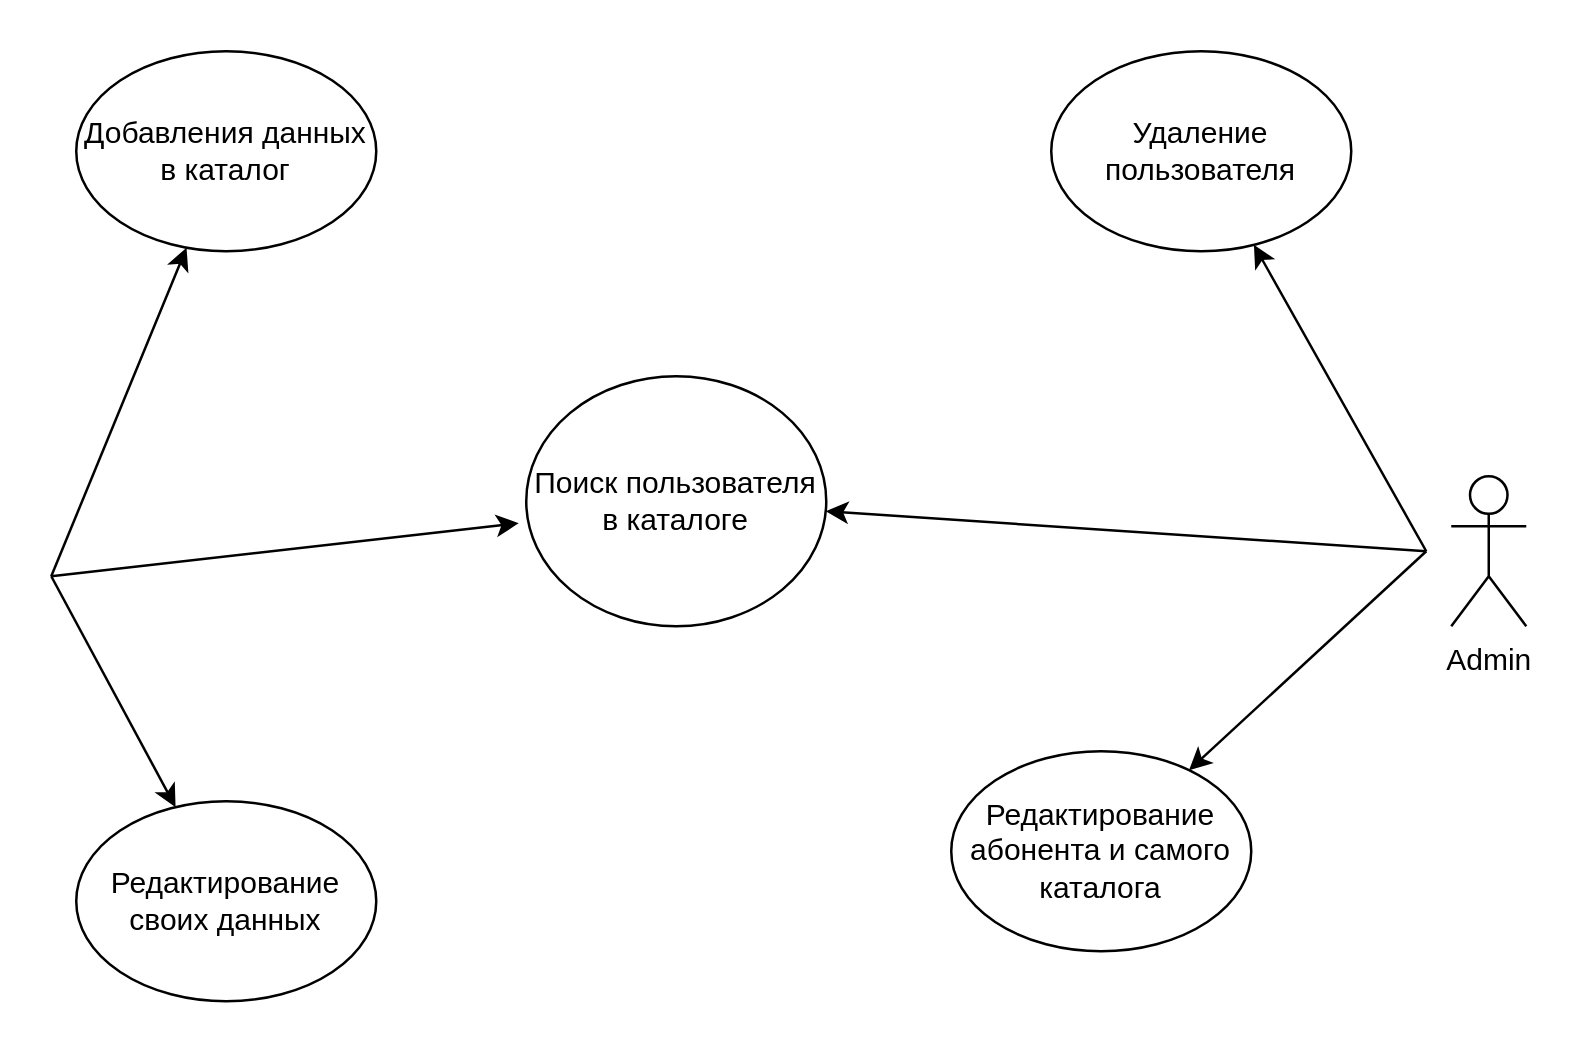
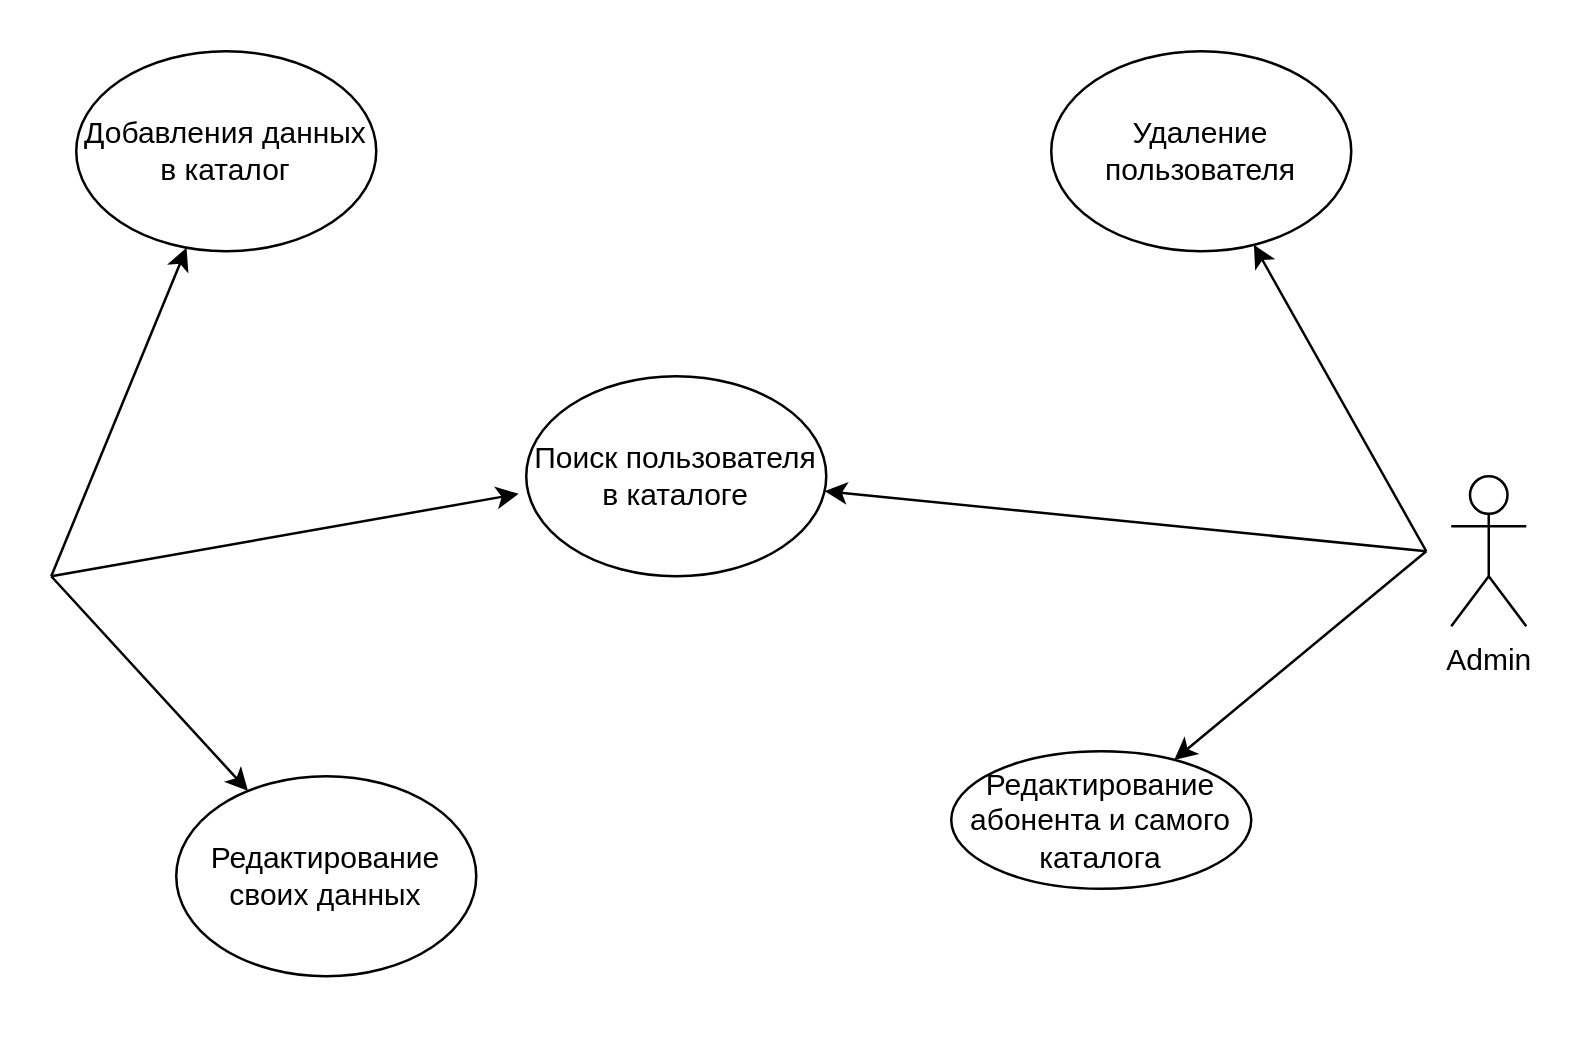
node "Поиск пользователя в каталоге": size 300x250 -> 300x200
node "Редактирование абонента и самого каталога": size 300x200 -> 300x138
node "Редактирование своих данных": moved (226, 901) -> (326, 876)
